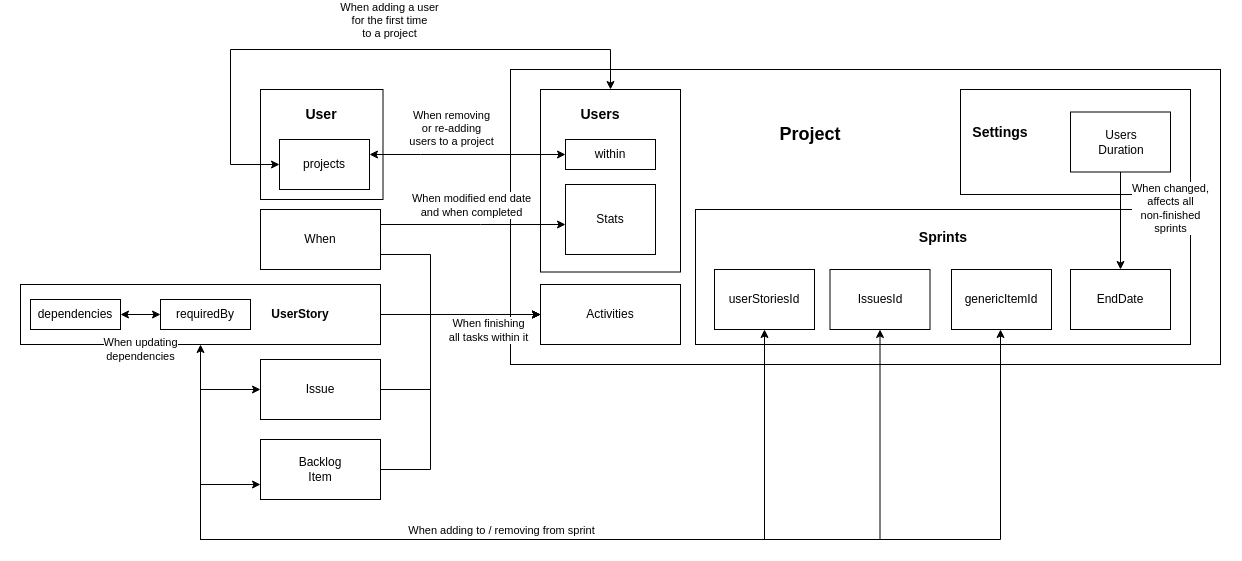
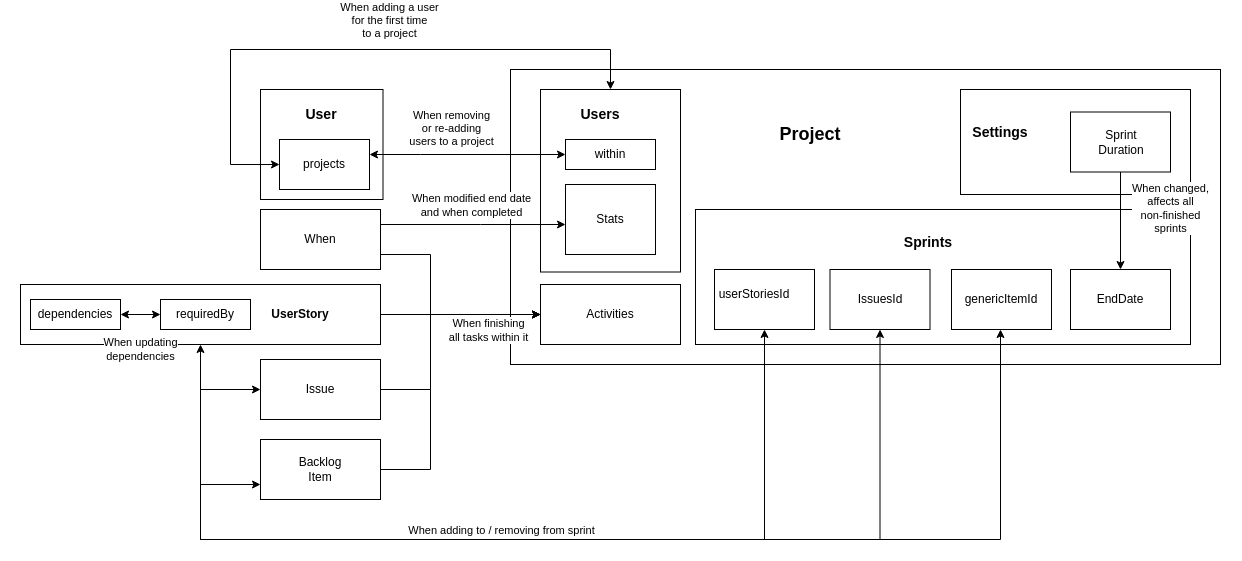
node "Users Duration": label "Users Duration" -> "Sprint Duration"
node "Sprints": moved (943, 237) -> (928, 242)
node "userStoriesId": moved (765, 300) -> (755, 295)
